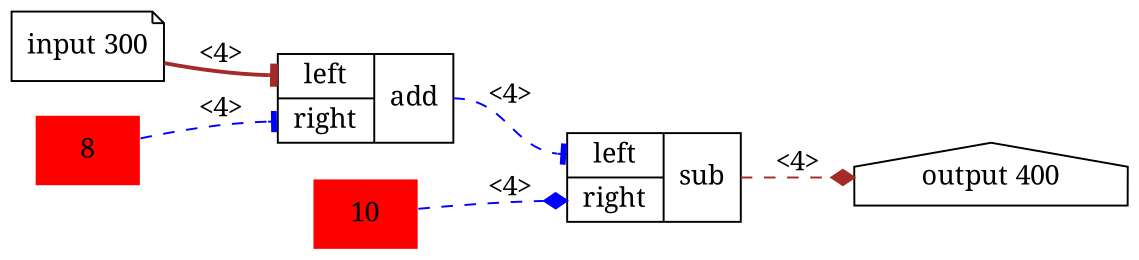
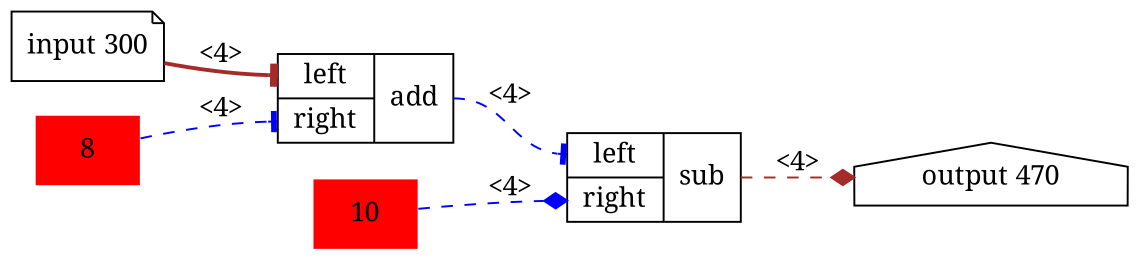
node "output 400": label "output 400" -> "output 470"
